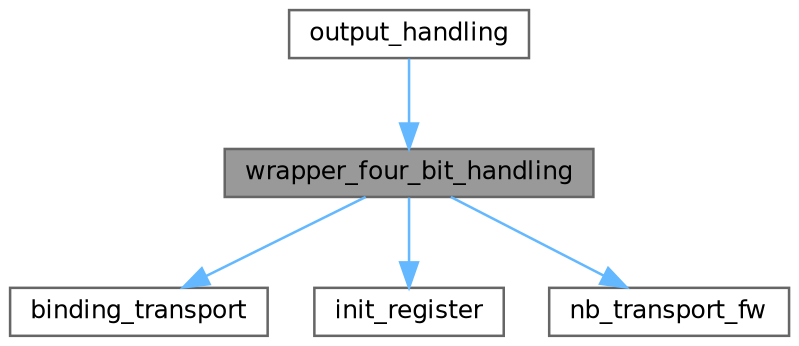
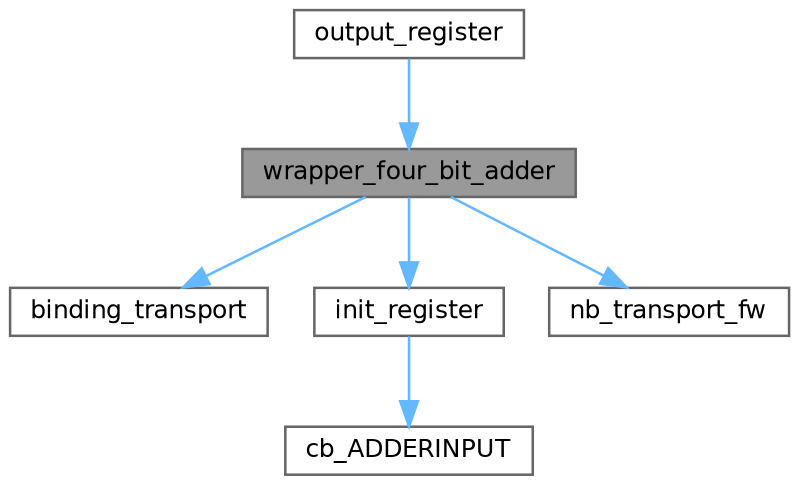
node "output_handling": label "output_handling" -> "output_register"
node "wrapper_four_bit_handling": label "wrapper_four_bit_handling" -> "wrapper_four_bit_adder"
node "cb_ADDERINPUT": added
